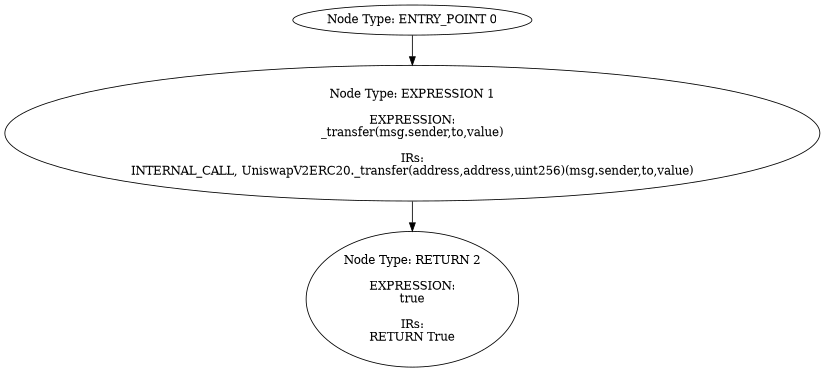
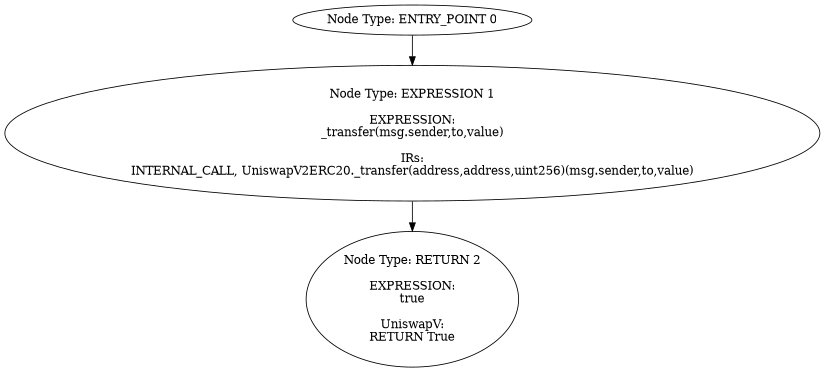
node "Node Type: RETURN 2 EXPRESSION: true IRs: RETURN True": label "Node Type: RETURN 2 EXPRESSION: true IRs: RETURN True" -> "Node Type: RETURN 2 EXPRESSION: true UniswapV: RETURN True"
